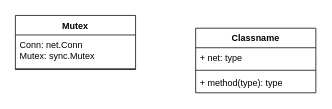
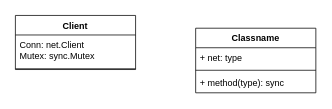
node "Mutex": label "Mutex" -> "Client"
node "Conn: net.Conn Mutex: sync.Mutex": label "Conn: net.Conn Mutex: sync.Mutex" -> "Conn: net.Client Mutex: sync.Mutex"
node "+ method(type): type": label "+ method(type): type" -> "+ method(type): sync"
